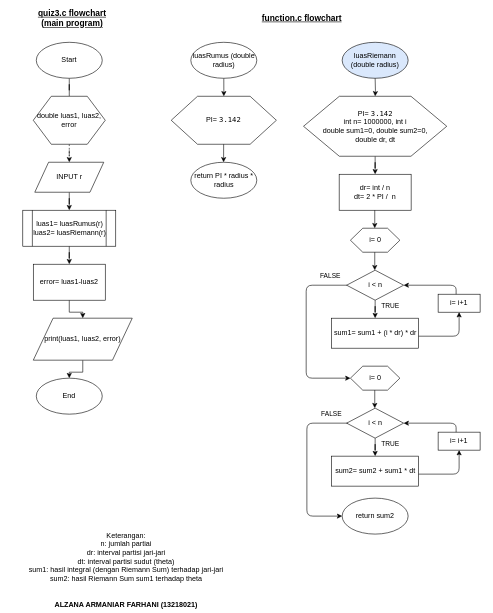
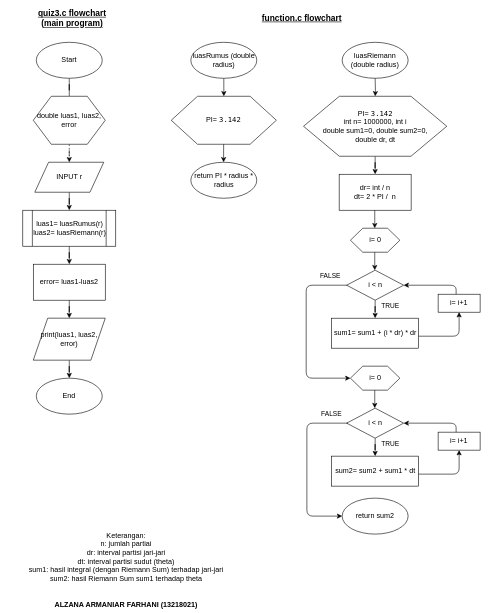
node "luasRiemann (double radius)": fillcolor #dae8fc -> #ffffff
node "print(luas1, luas2, error)": size 99x42 -> 72x42
